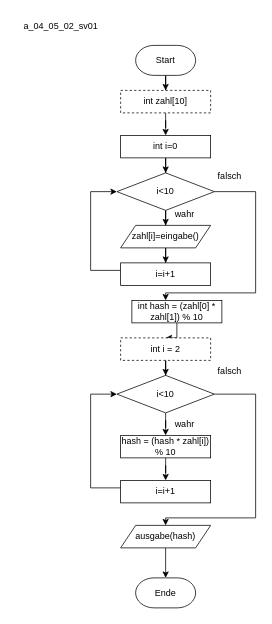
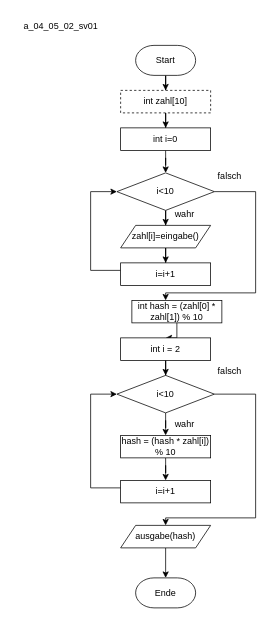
node "int i=0": moved (165, 147) -> (165, 139)
node "int i = 2": style dashed -> solid
